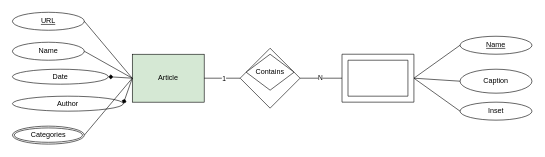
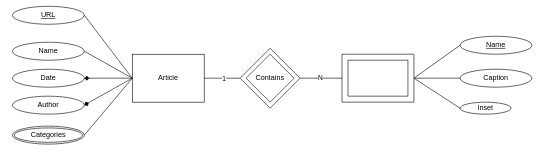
node "URL": moved (48, 21) -> (48, 15)
node "Contains": size 48x36 -> 48x48
node "Date": size 96x15 -> 72x18
node "Article": fillcolor #d5e8d4 -> #ffffff
node "Caption": size 72x24 -> 72x18
node "Author": size 111x15 -> 72x18
node "Inset": size 72x18 -> 51x12
